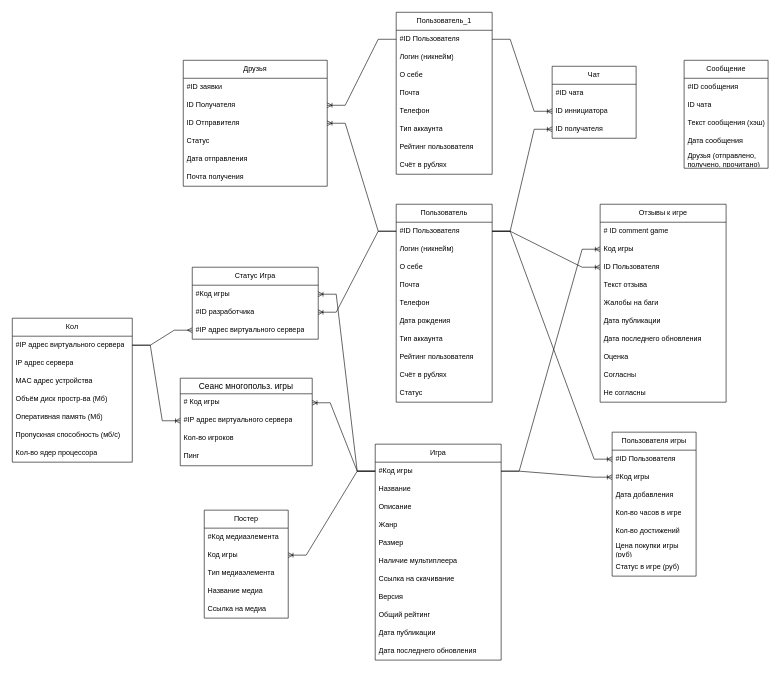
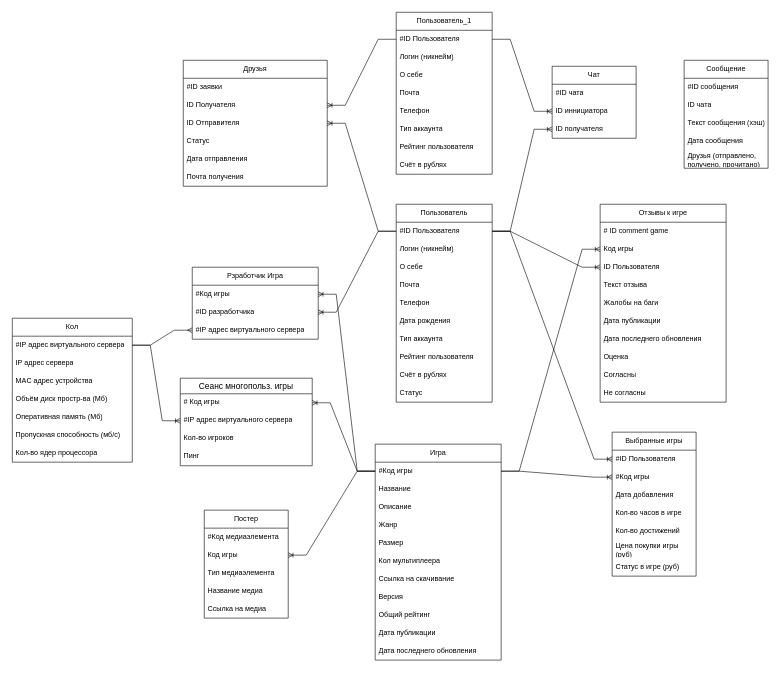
node "Статус Игра": label "Статус Игра" -> "Рзработчик Игра"
node "Пользователя игры": label "Пользователя игры" -> "Выбранные игры"
node "Наличие мультиплеера": label "Наличие мультиплеера" -> "Кол мультиплеера"
